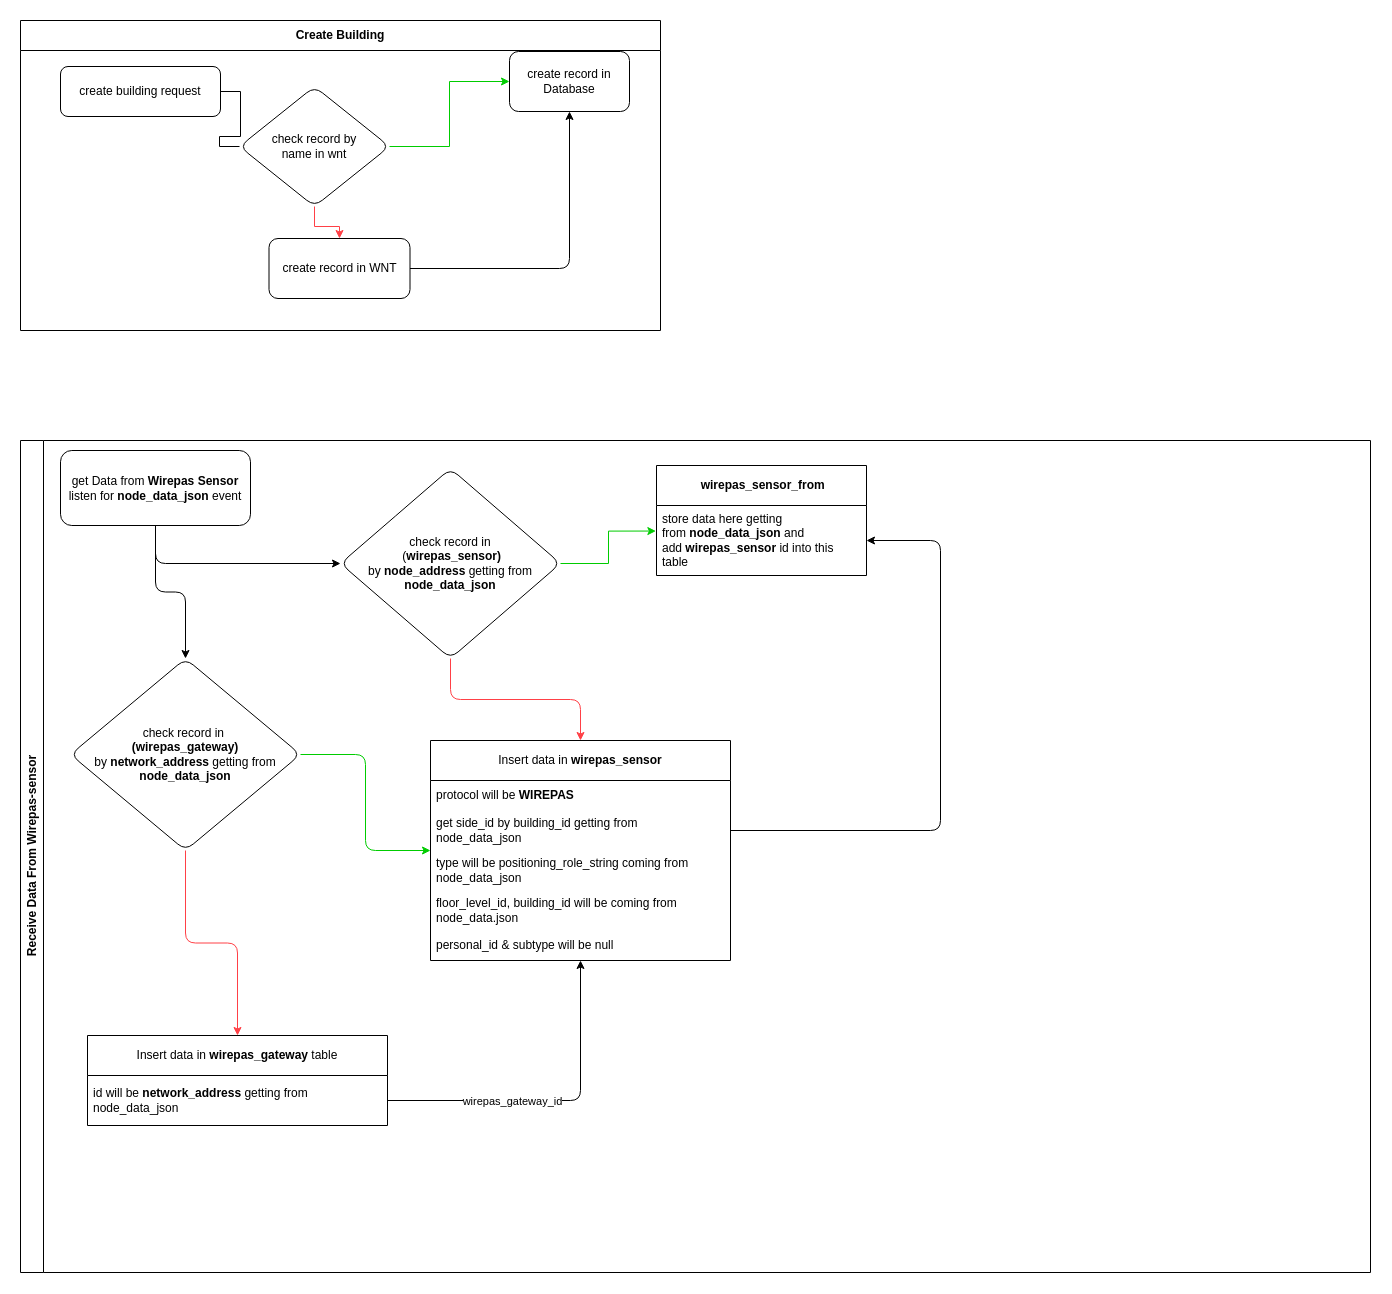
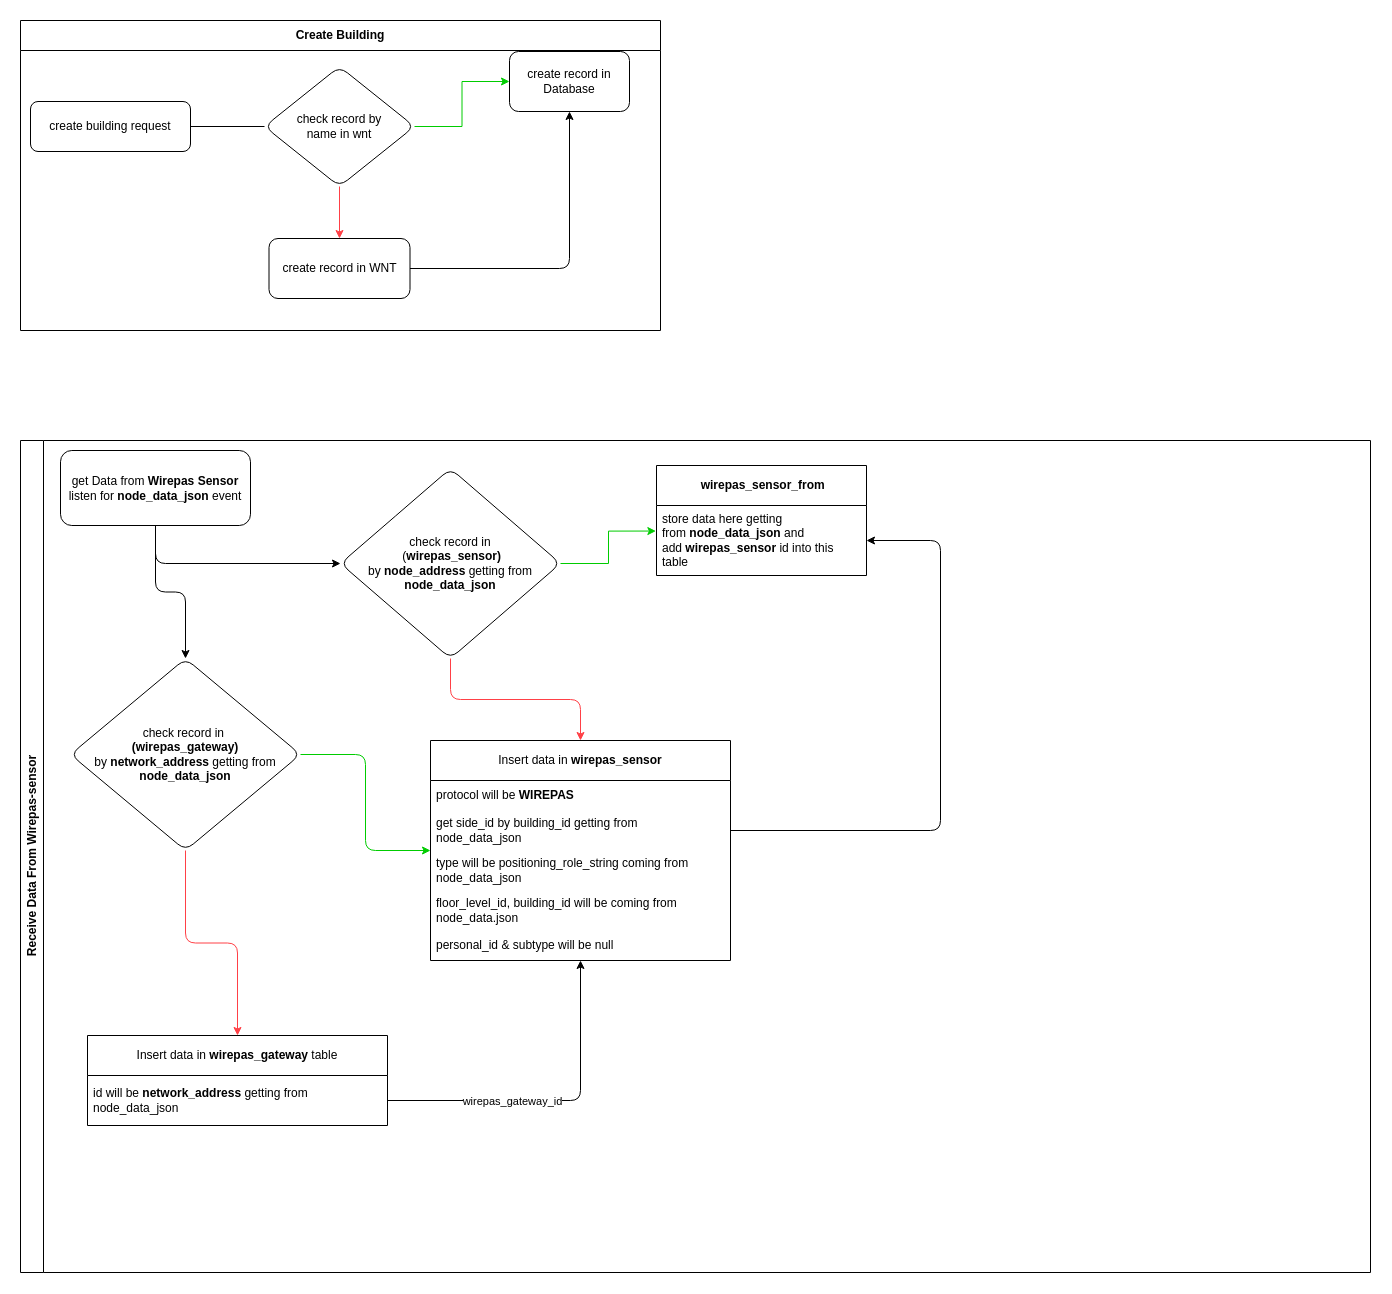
node "create building request": moved (141, 92) -> (111, 127)
node "check record by name in wnt": moved (315, 147) -> (340, 127)
